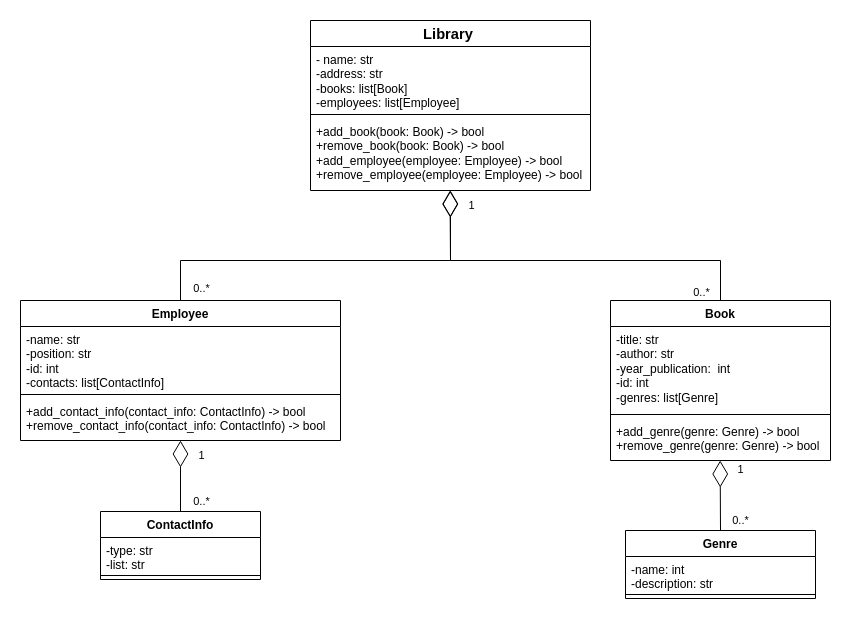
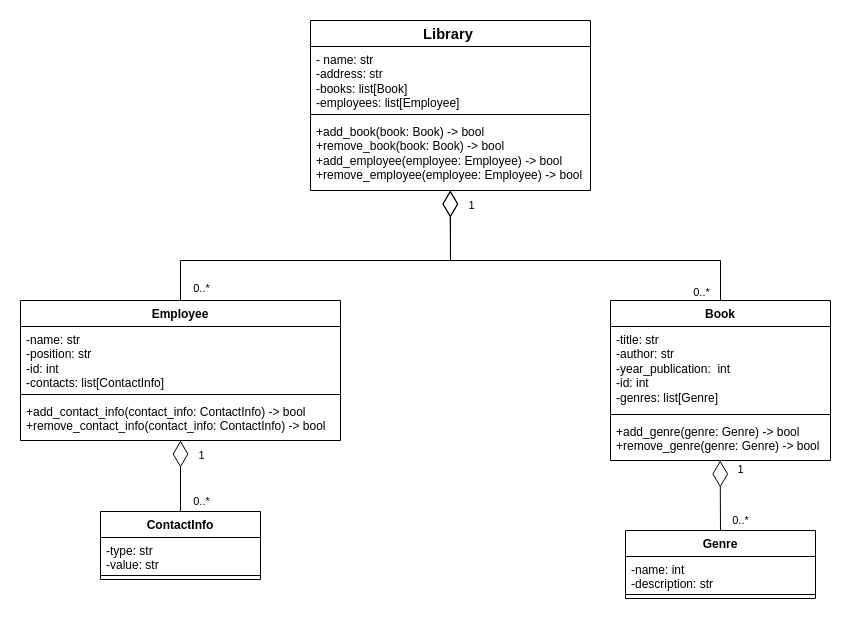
node "-type: str -list: str": label "-type: str -list: str" -> "-type: str -value: str"
